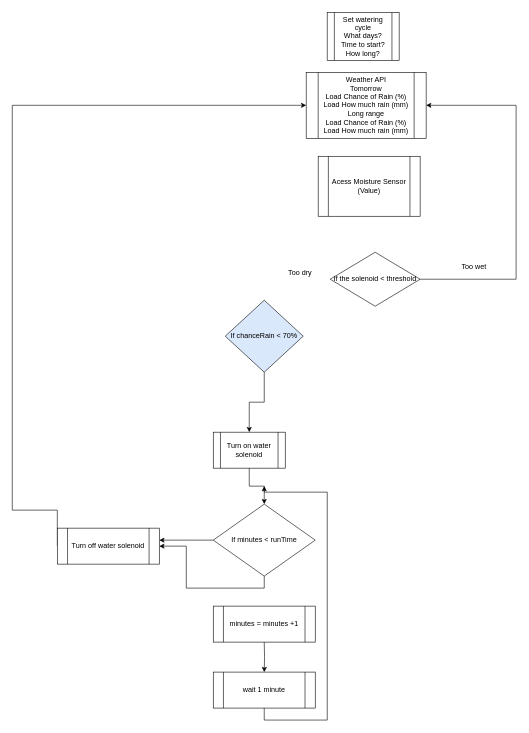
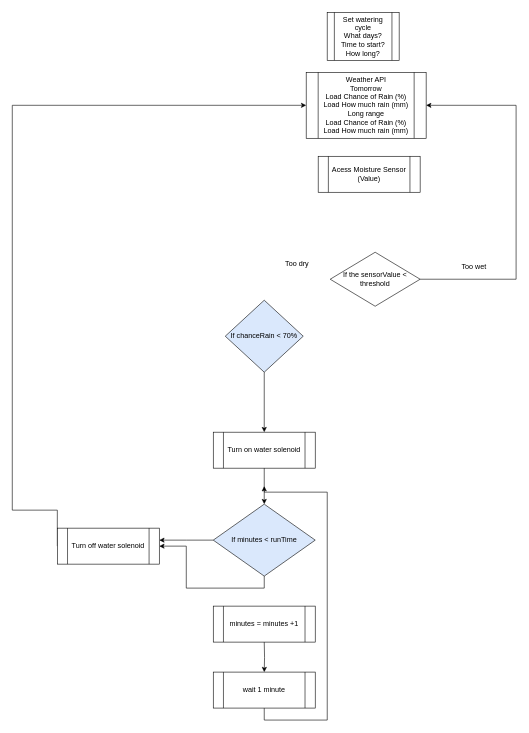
node "Acess Moisture Sensor (Value)": size 102x60 -> 102x36
node "Too dry": moved (300, 273) -> (297, 264)
node "If the solenoid < threshold": label "If the solenoid < threshold" -> "If the sensorValue < threshold"
node "Turn on water solenoid": size 72x36 -> 102x36
node "If minutes < runTime": fillcolor #ffffff -> #dae8fc
